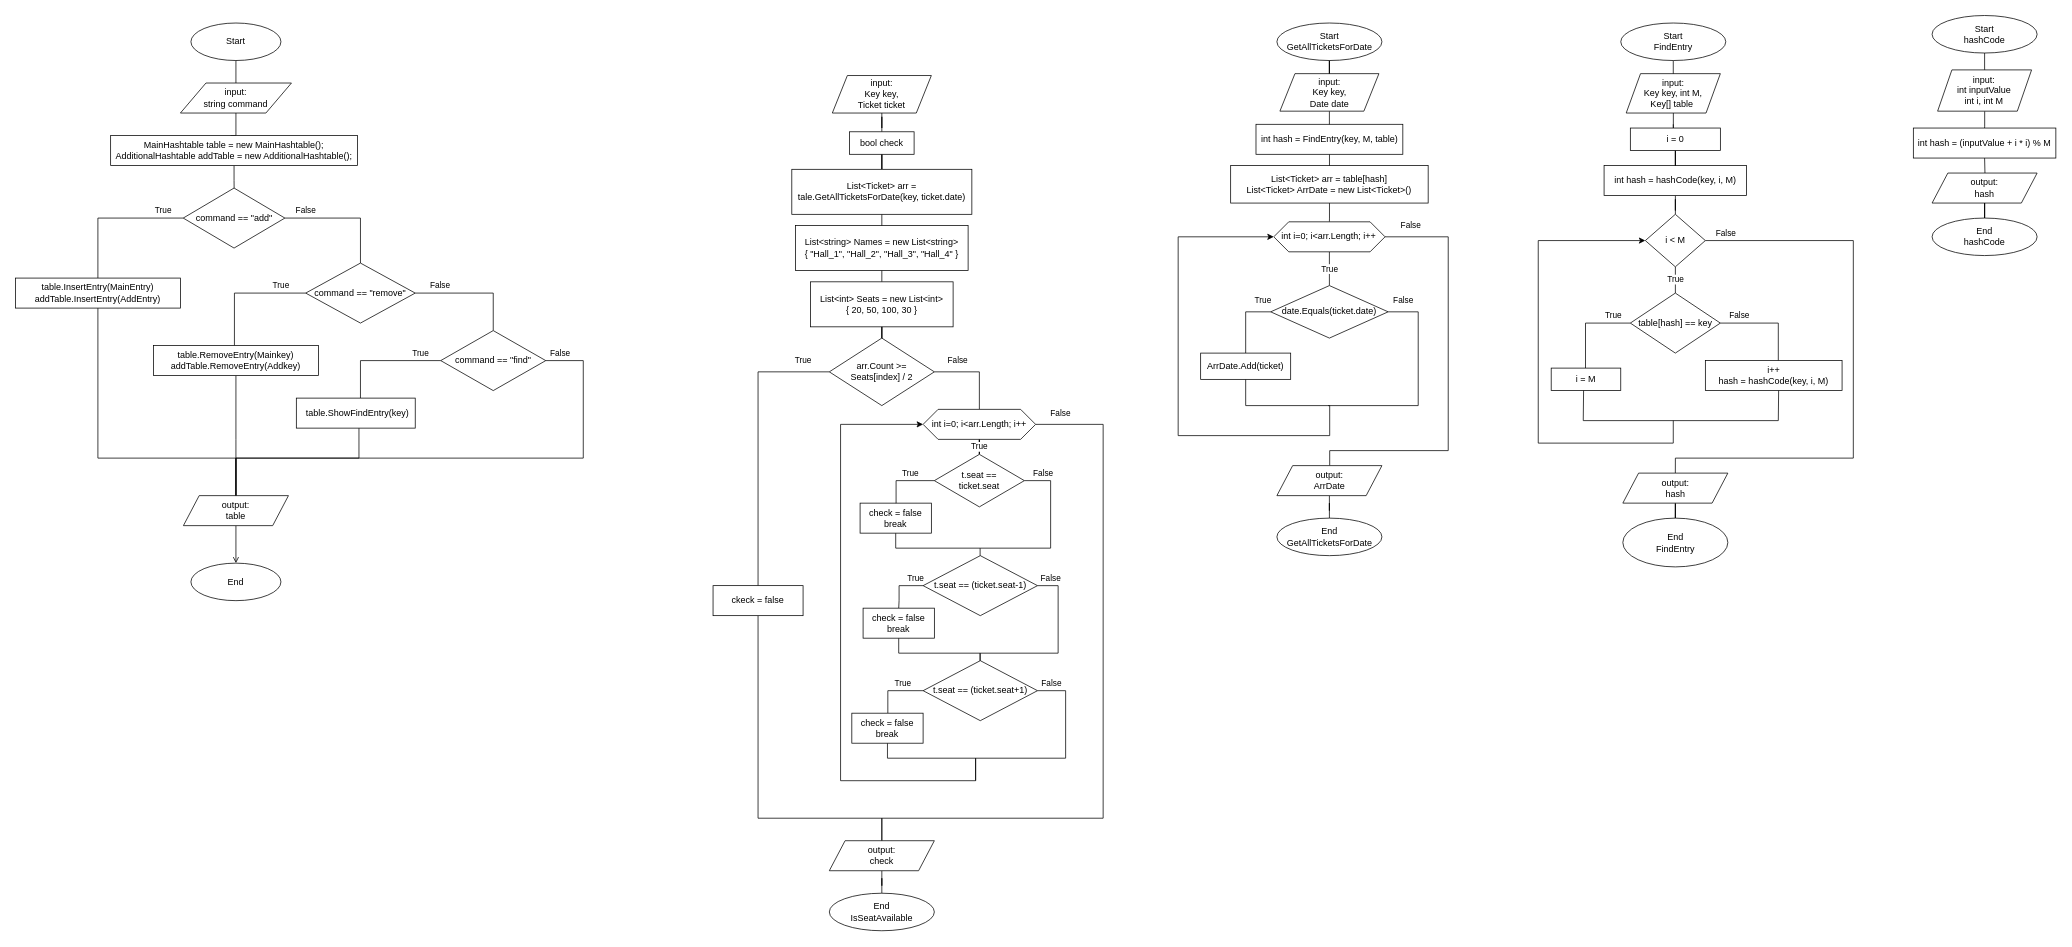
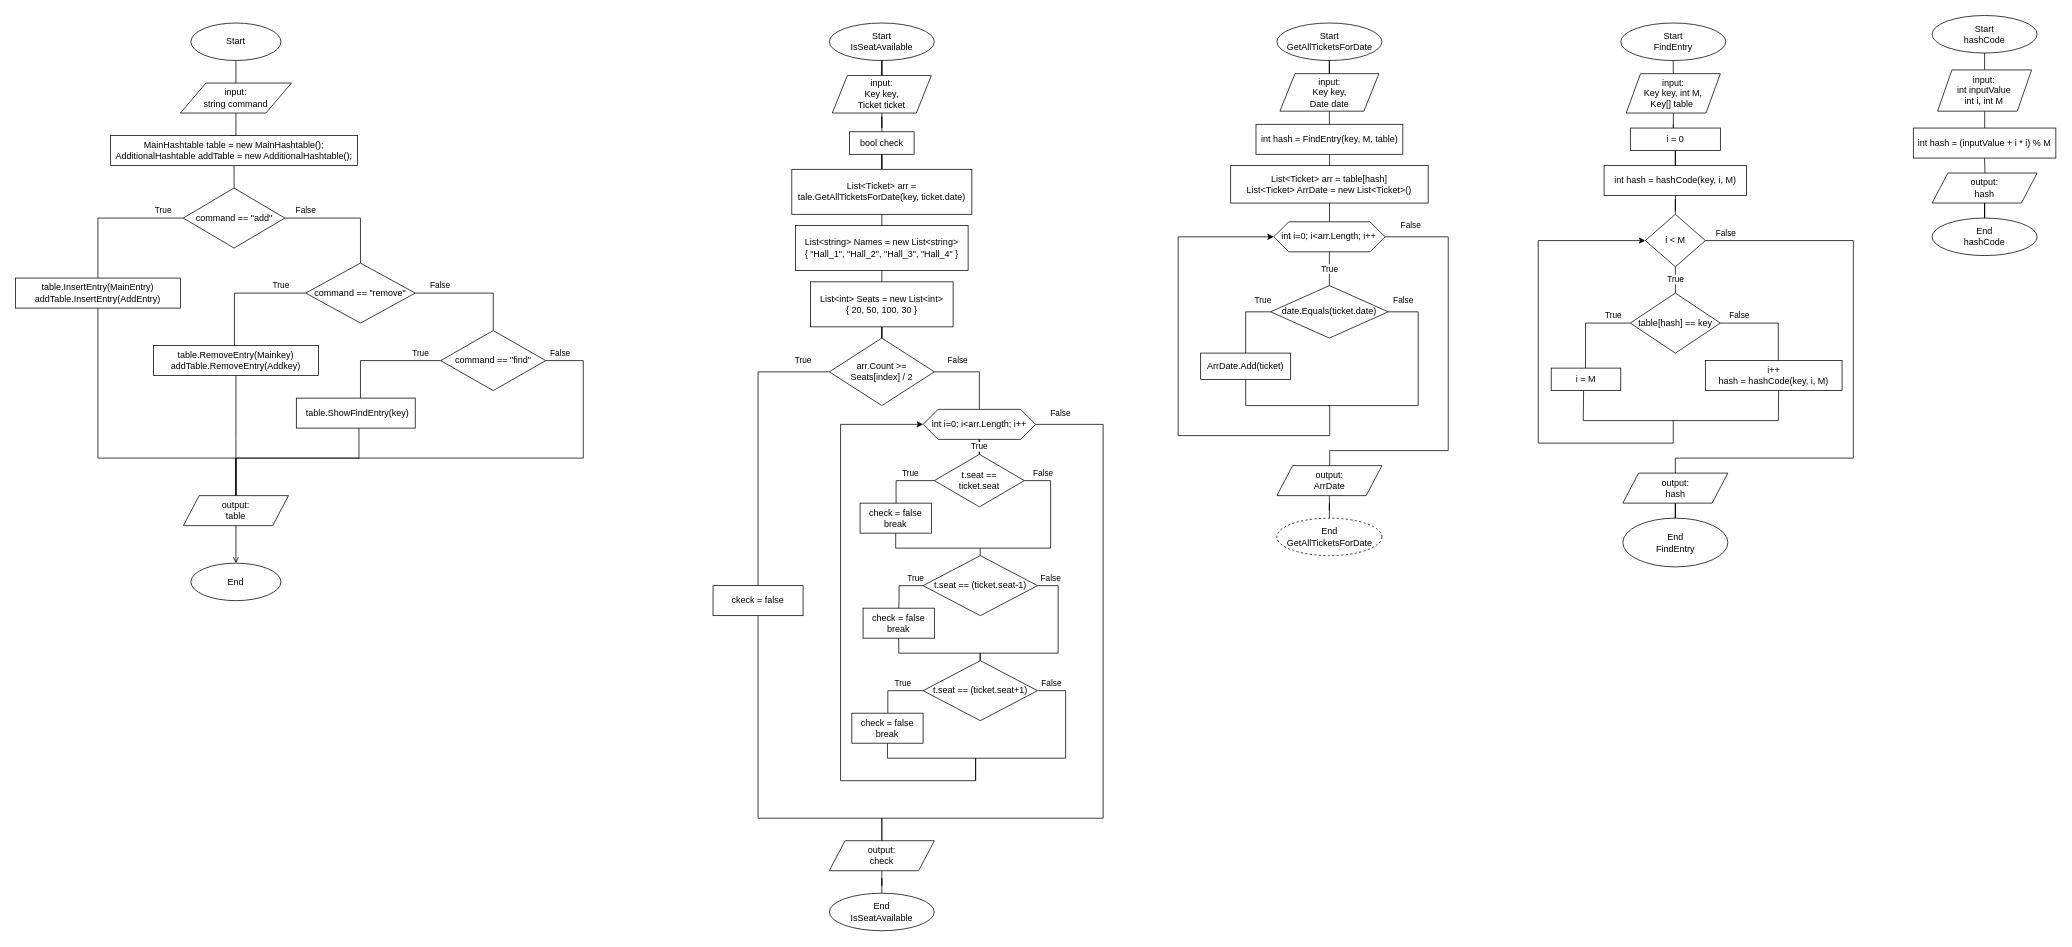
node "Start IsSeatAvailable": added
edge "Start IsSeatAvailable" -- "input: Key key, Ticket ticket": added
node "End GetAllTicketsForDate": style solid -> dashed
